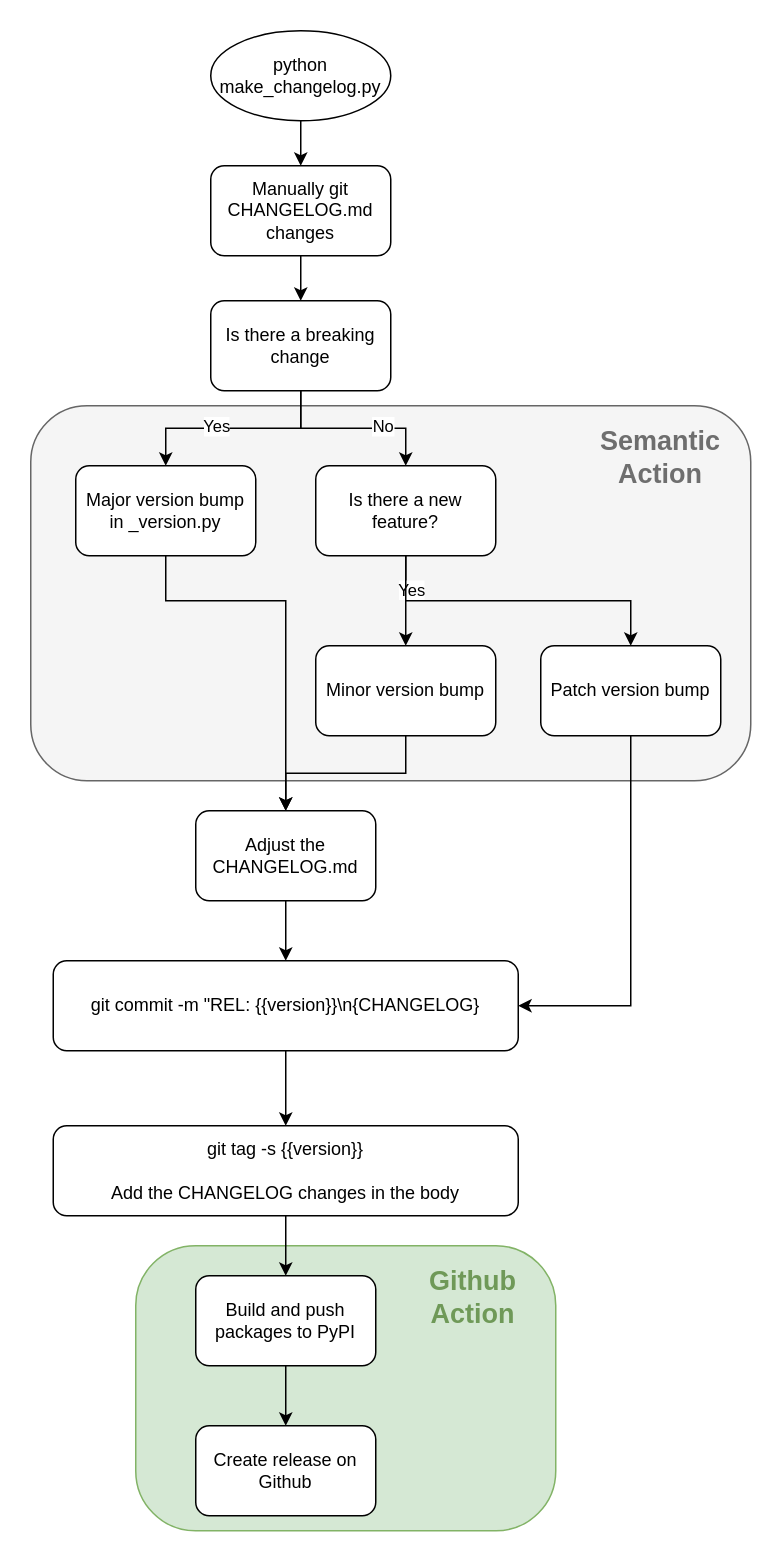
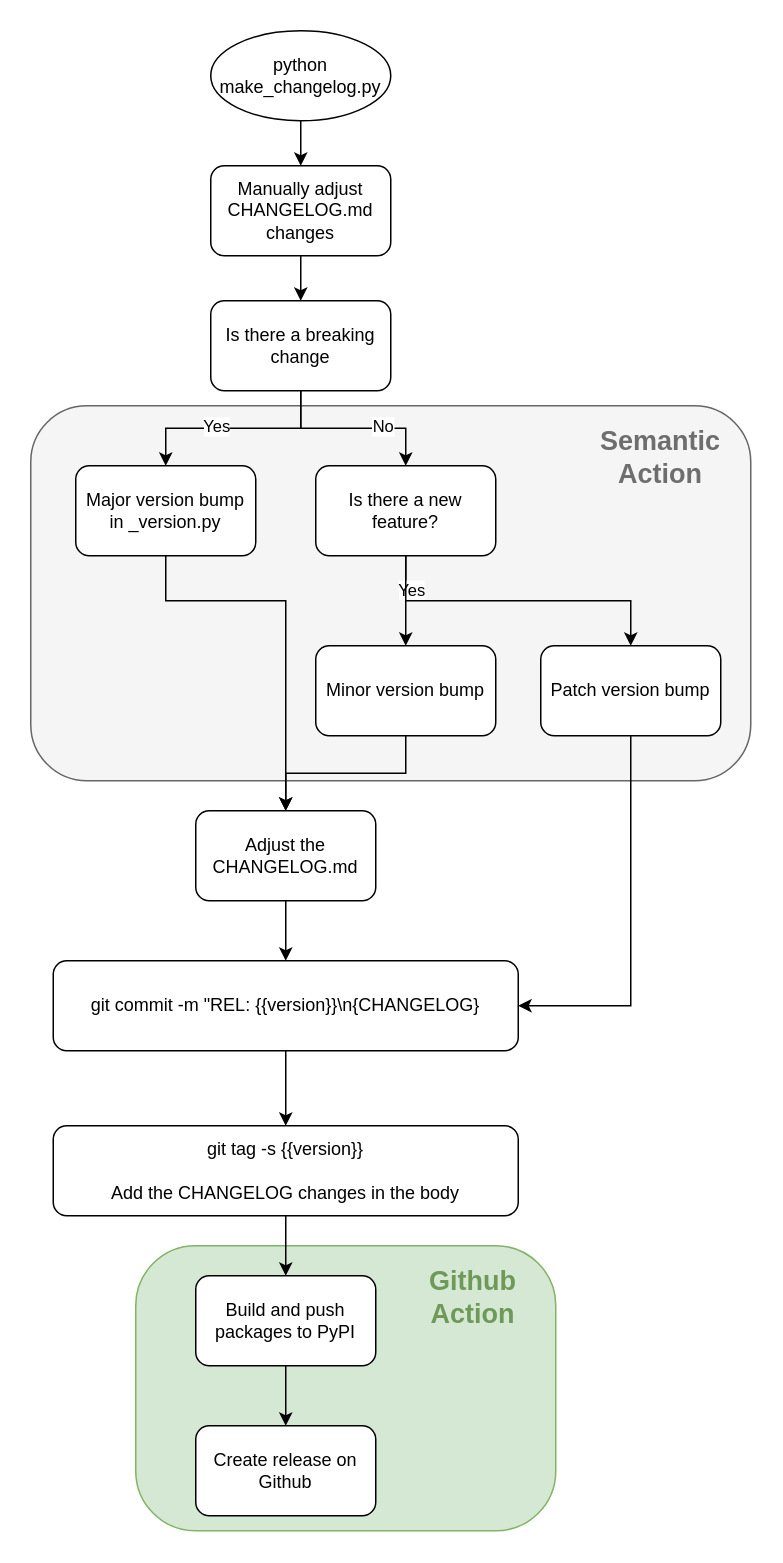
node "Manually git CHANGELOG.md changes": label "Manually git CHANGELOG.md changes" -> "Manually adjust CHANGELOG.md changes"
